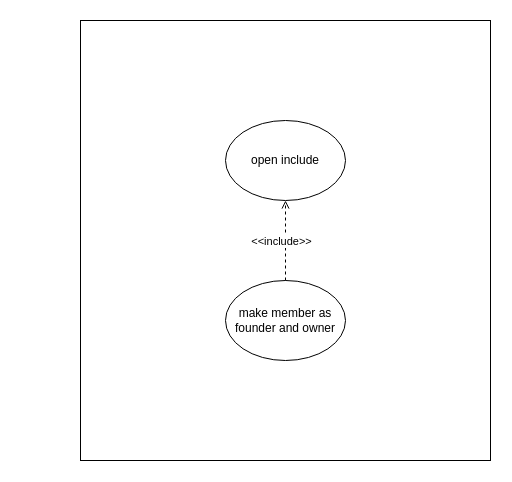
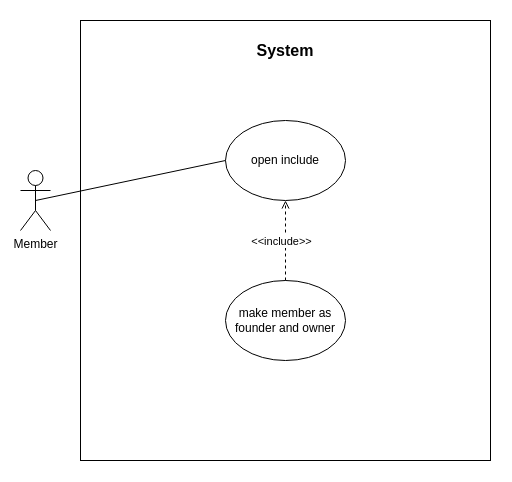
node "System": added
edge "open include" -- "Member": added
node "Member": added
